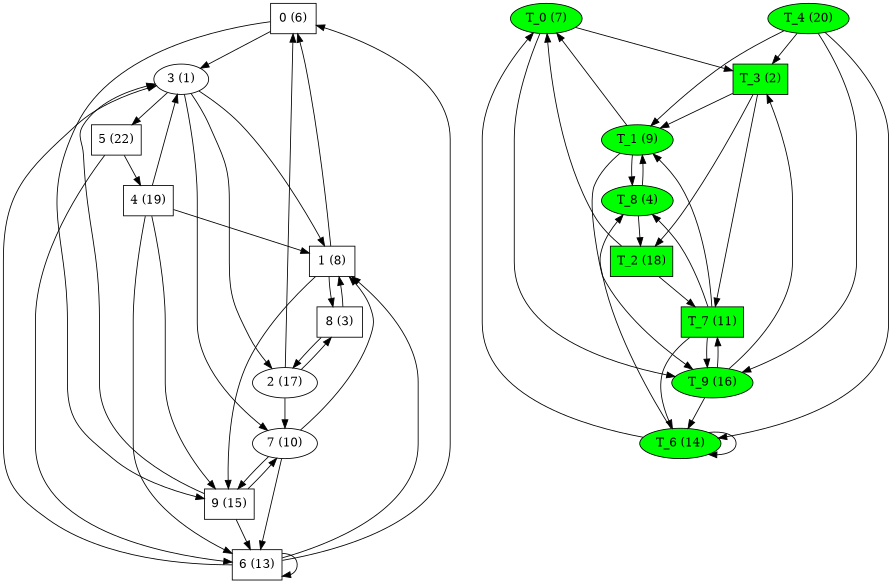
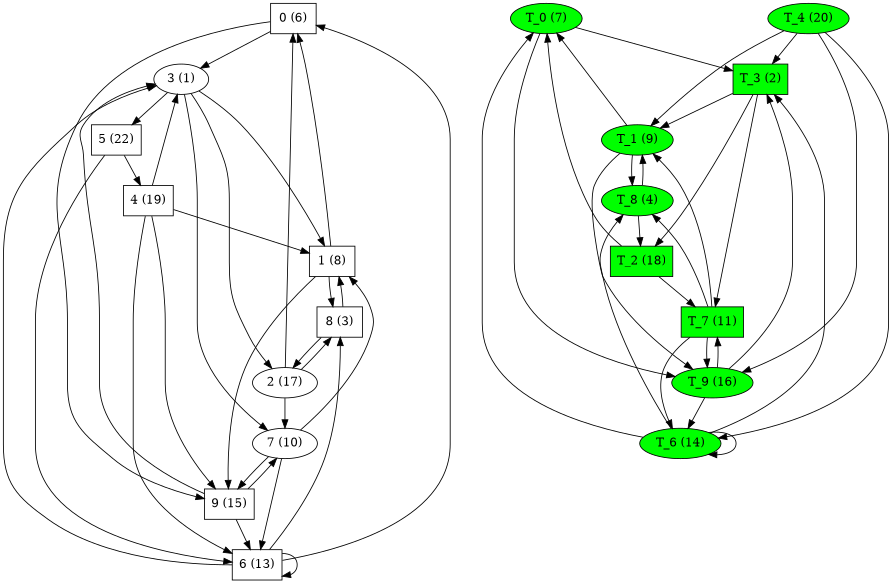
edge "T_6 (14)" -> "T_3 (2)": added
edge "6 (13)" -> "1 (8)": now "6 (13)" -> "8 (3)"
